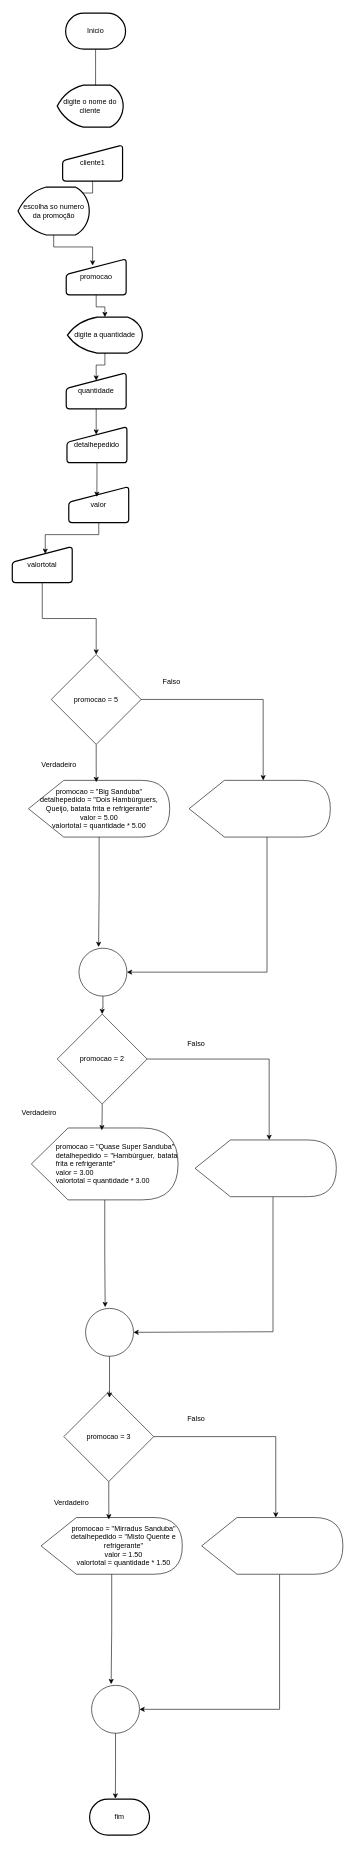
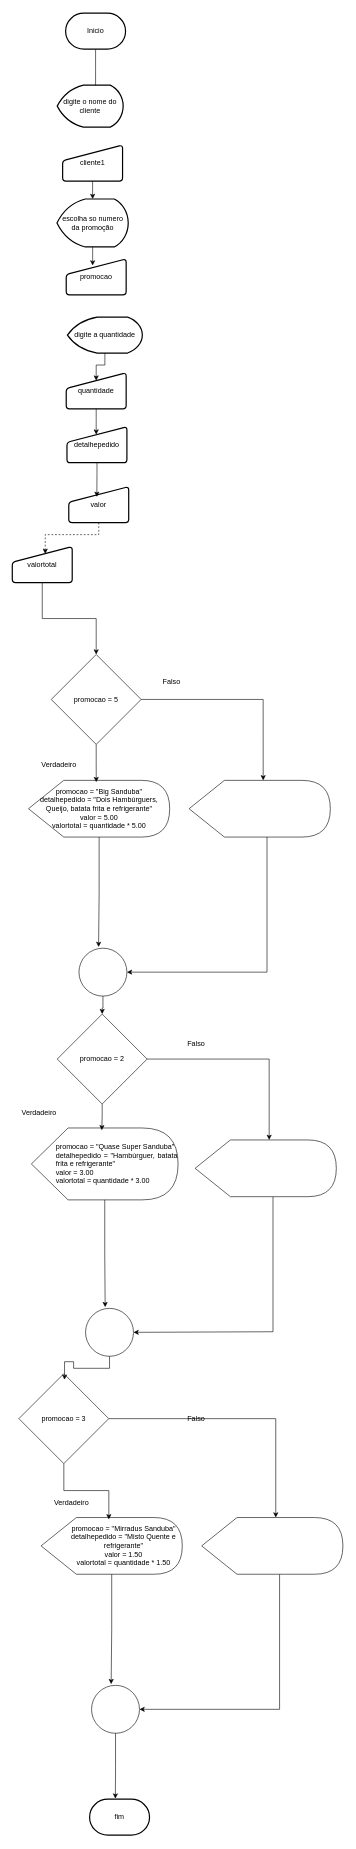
node "escolha so numero da promoção": moved (54, 210) -> (93, 222)
edge "promocao" -> "digite a quantidade": removed
edge "valor" -> "valortotal": style solid -> dashed
node "promocao = 3": moved (109, 1437) -> (64, 1419)
